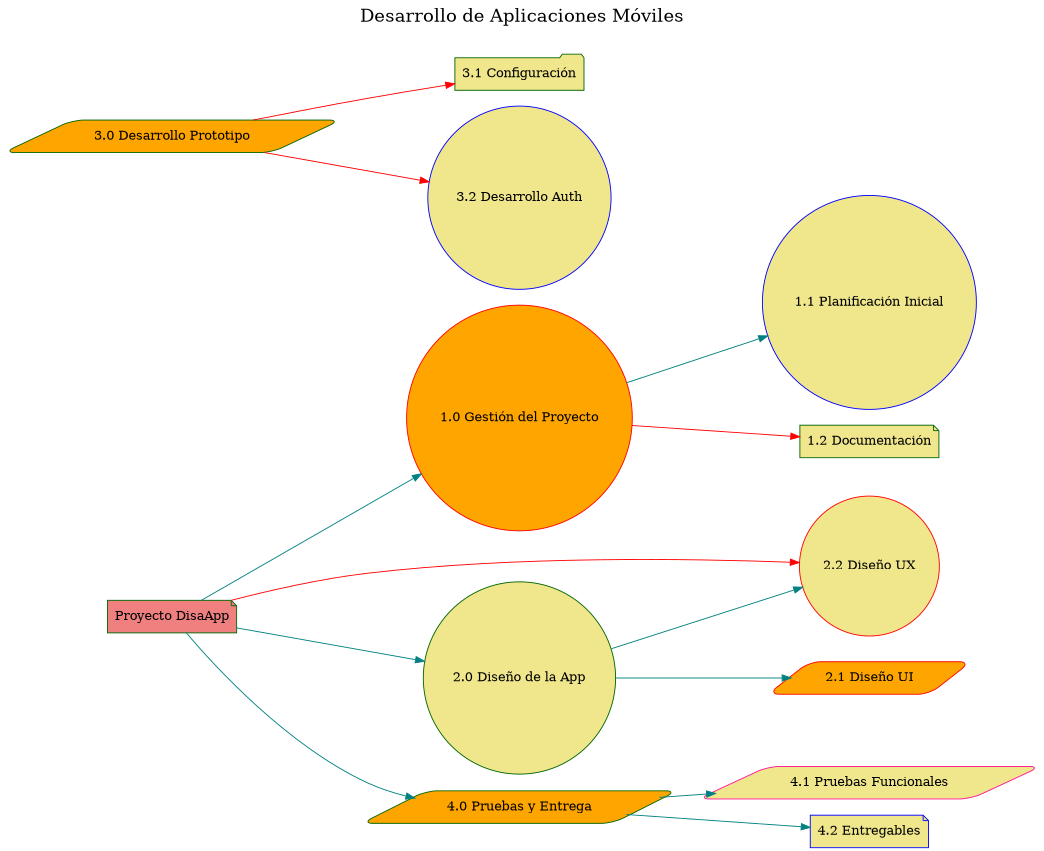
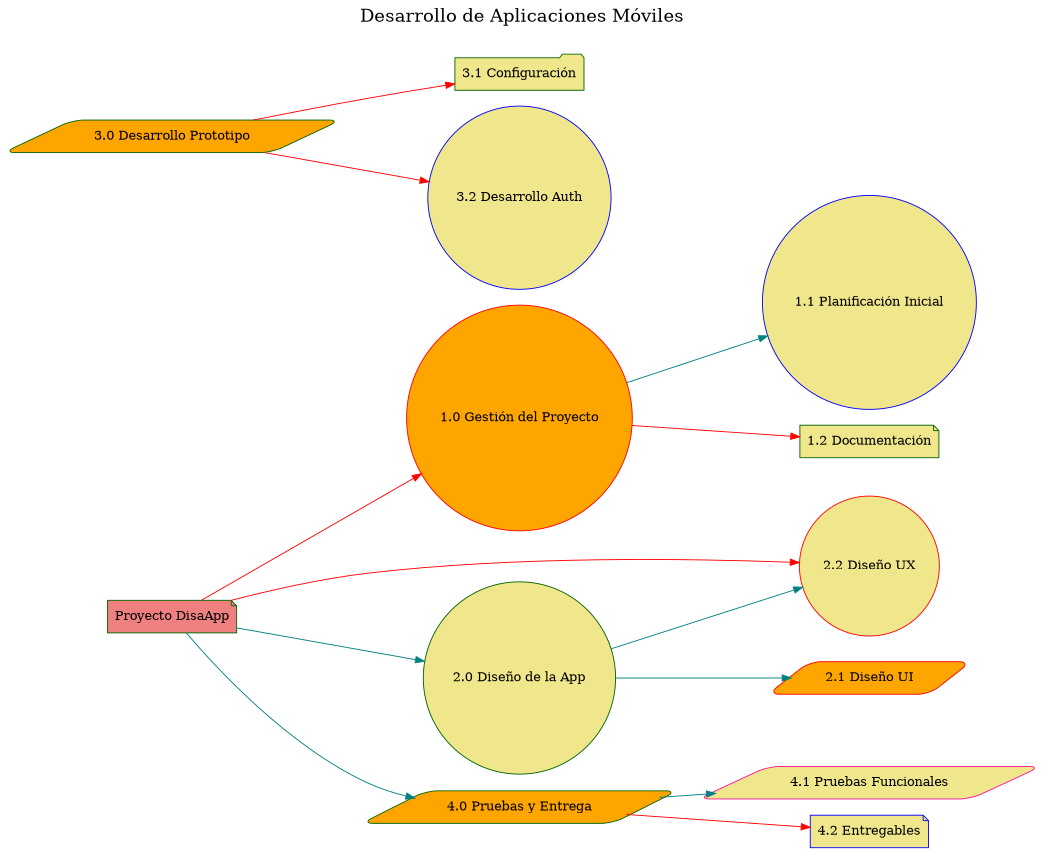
edge "Proyecto DisaApp" -> "1.0 Gestión del Proyecto": color teal -> red
edge "4.0 Pruebas y Entrega" -> "4.2 Entregables": color teal -> red
